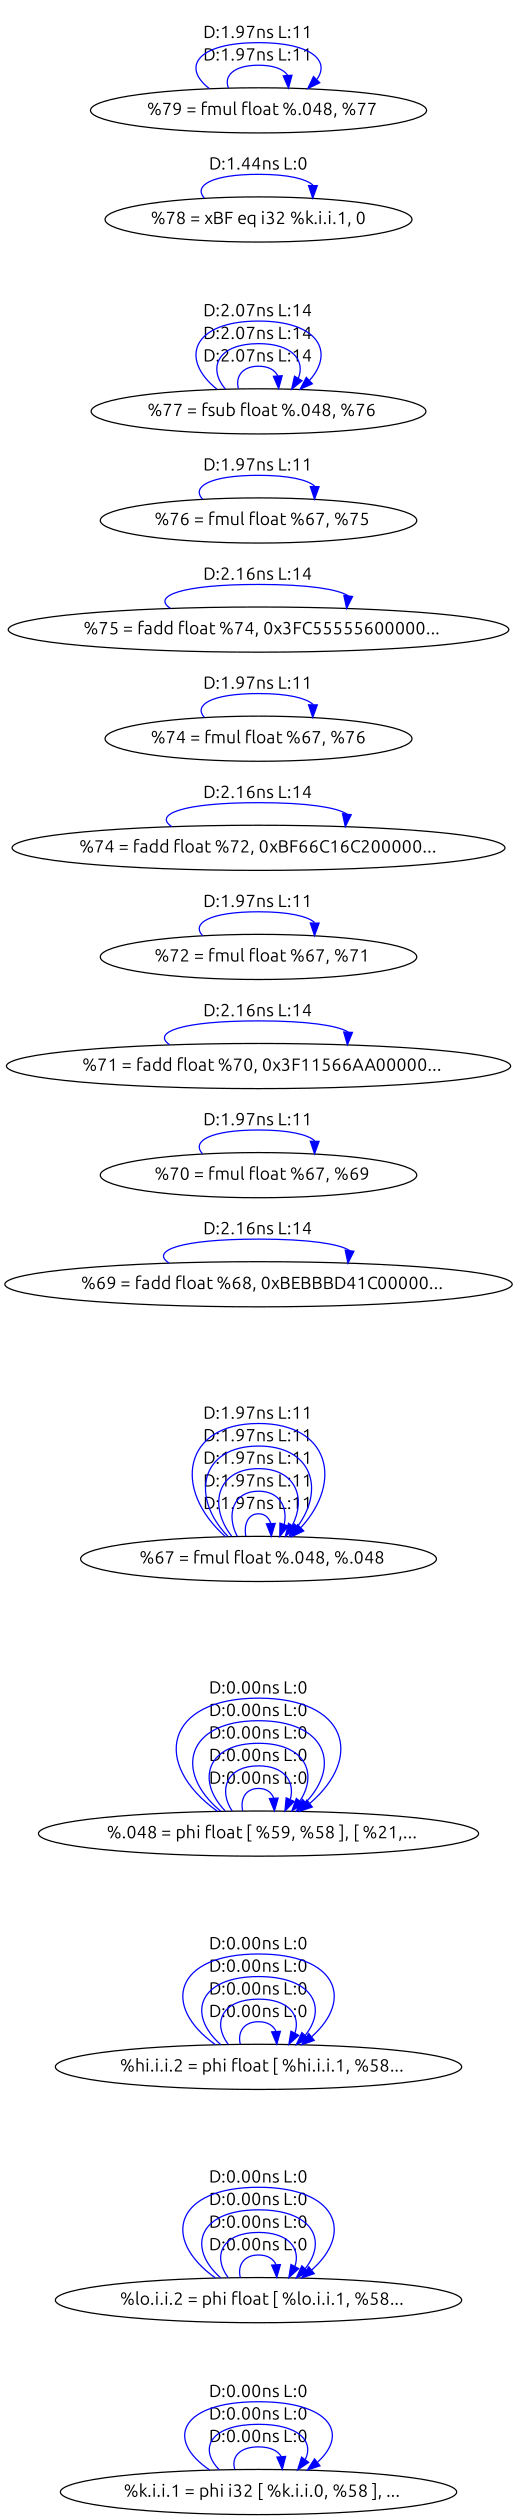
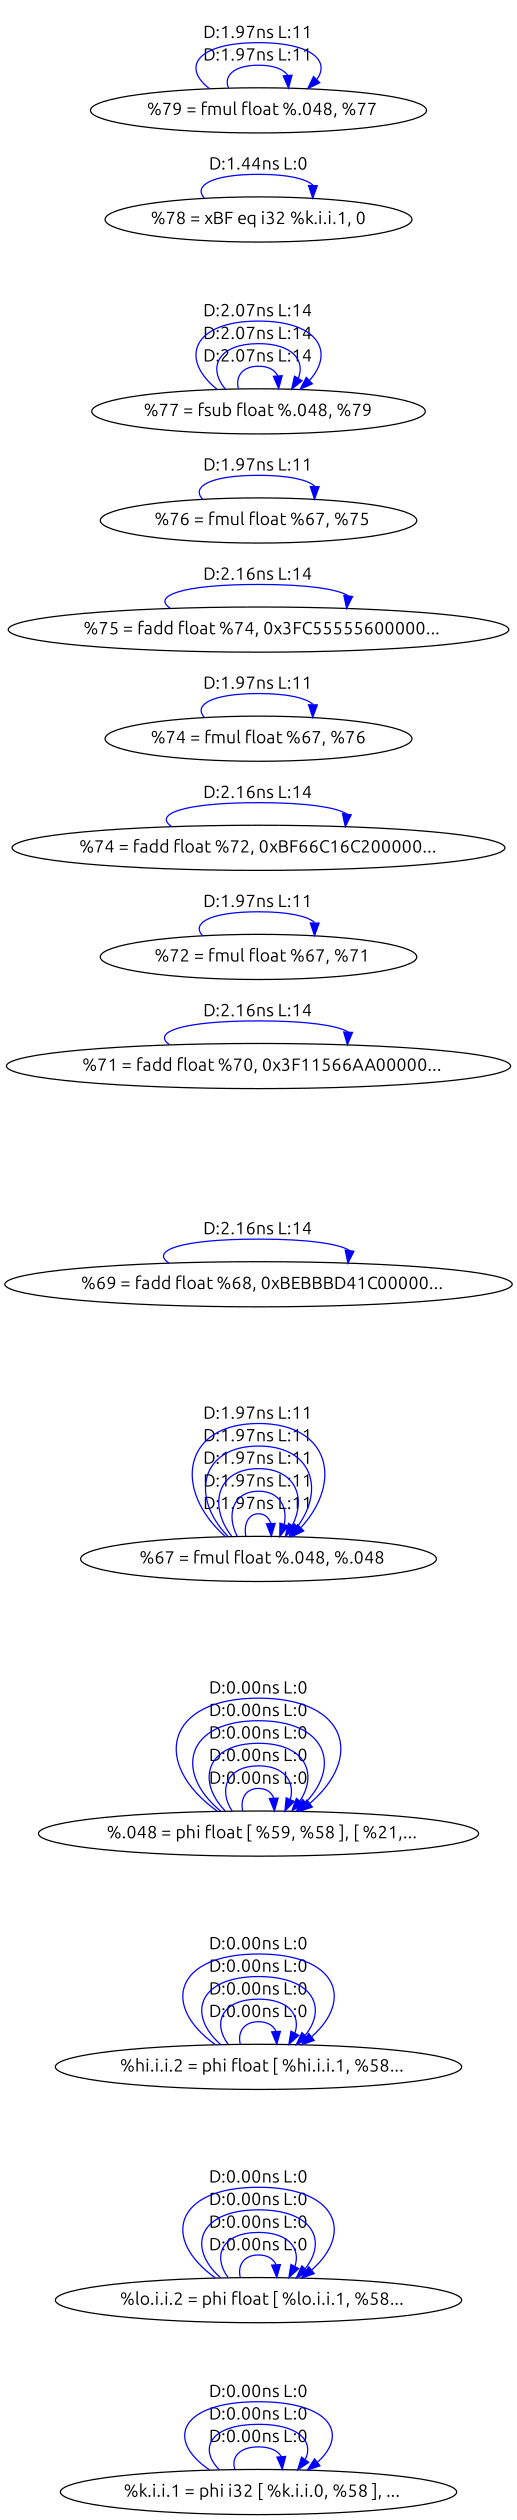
node "%77 = fsub float %.048, %76": label "%77 = fsub float %.048, %76" -> "%77 = fsub float %.048, %79"
node "%70 = fmul float %67, %69": removed
